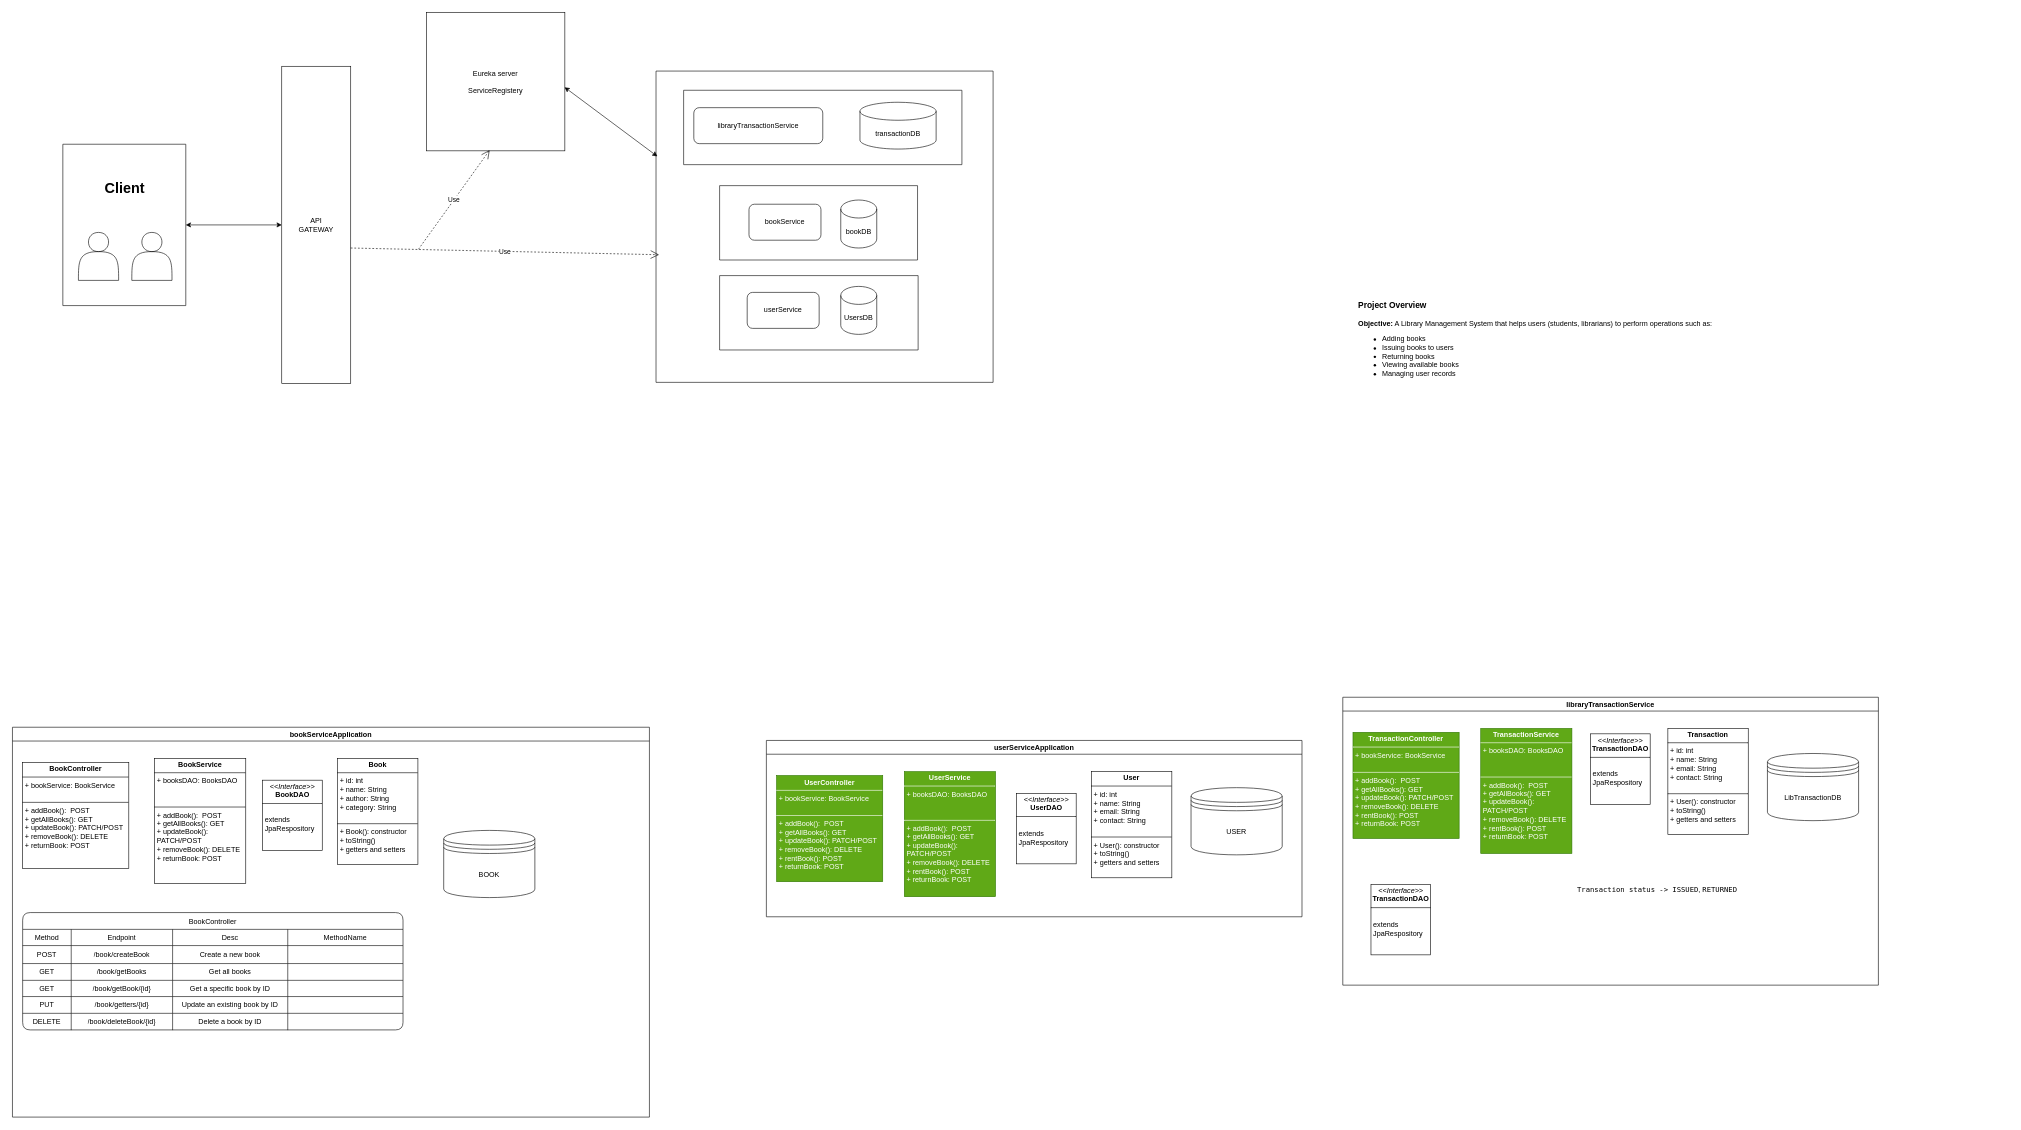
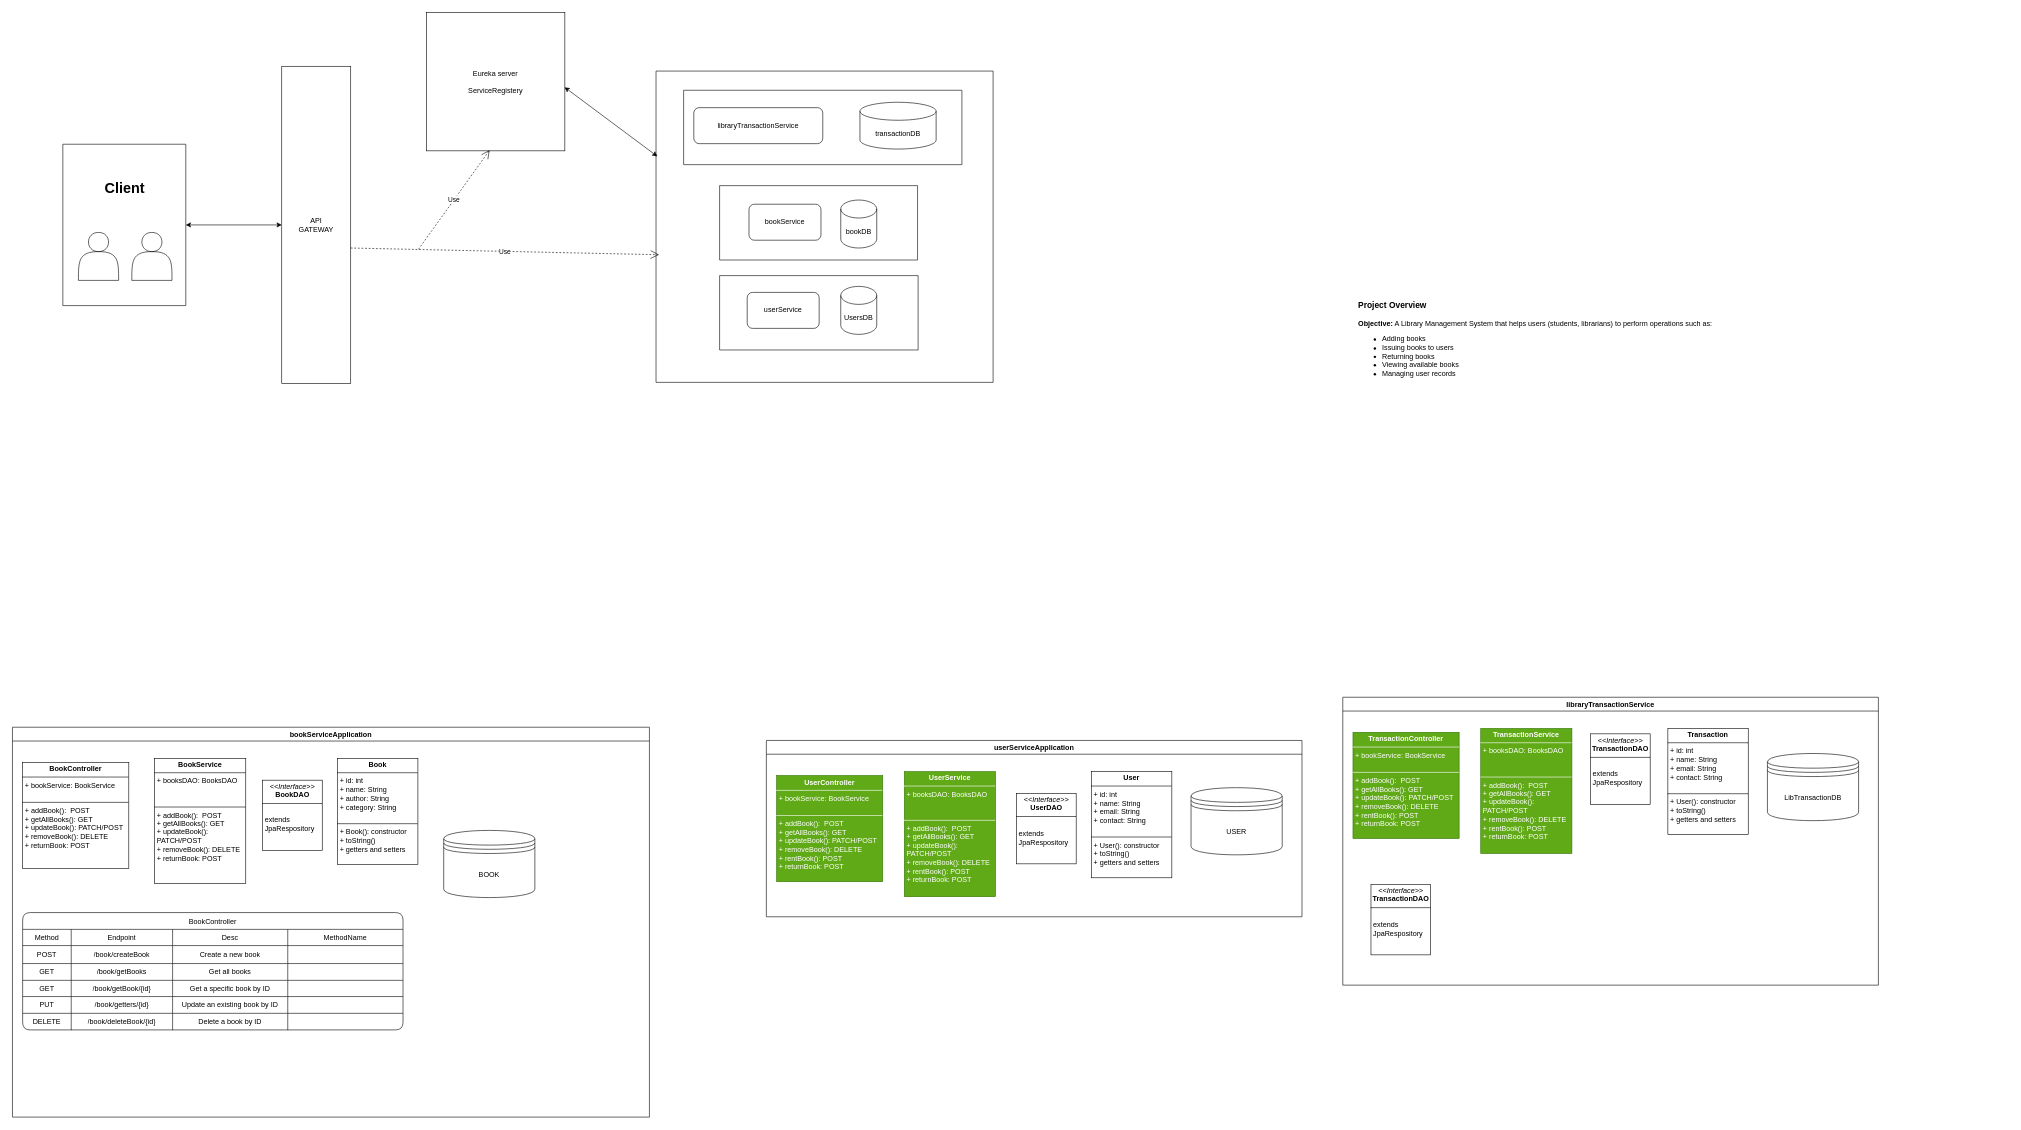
node "Transaction status -> ISSUED, RETURNED": removed
